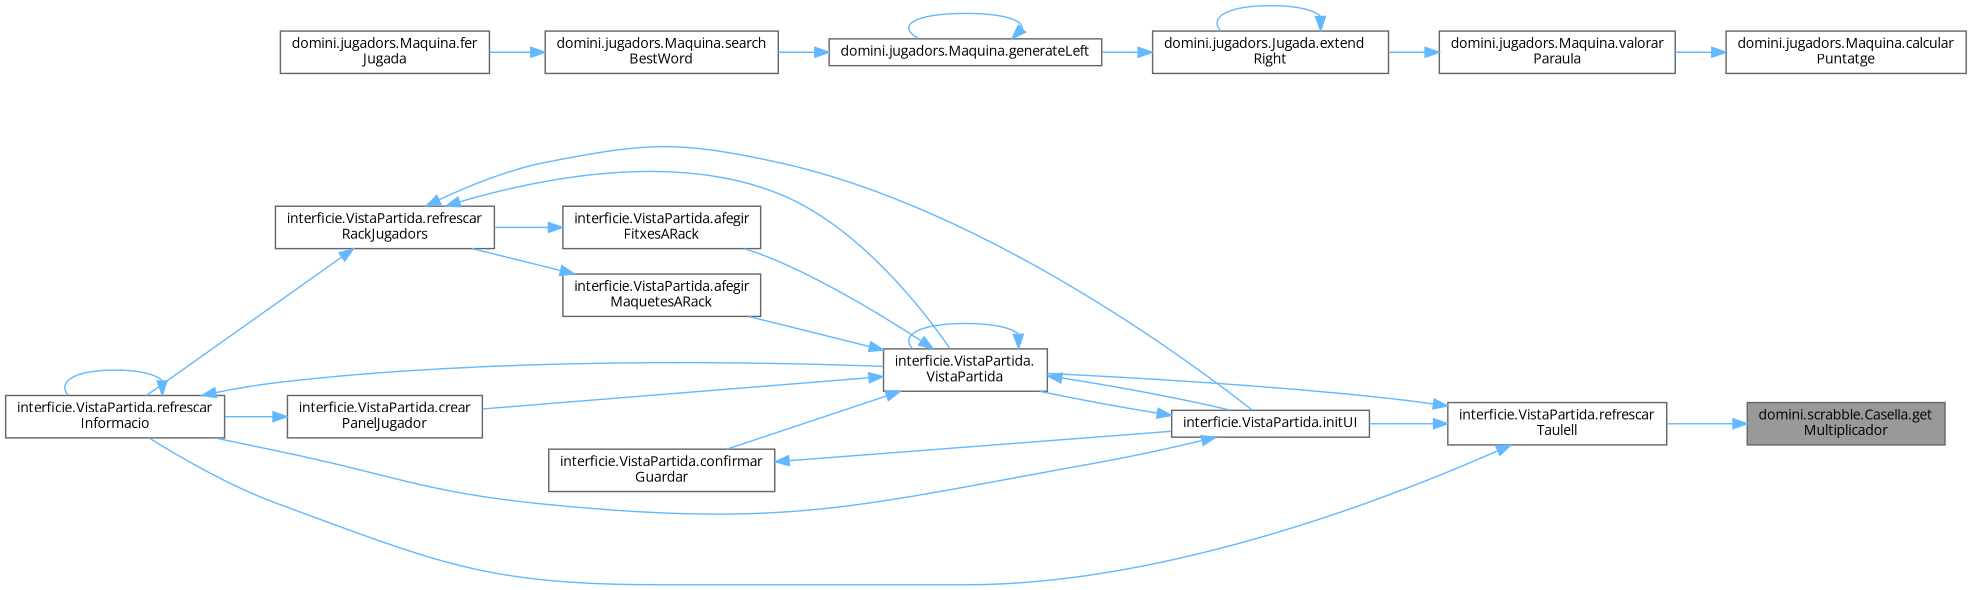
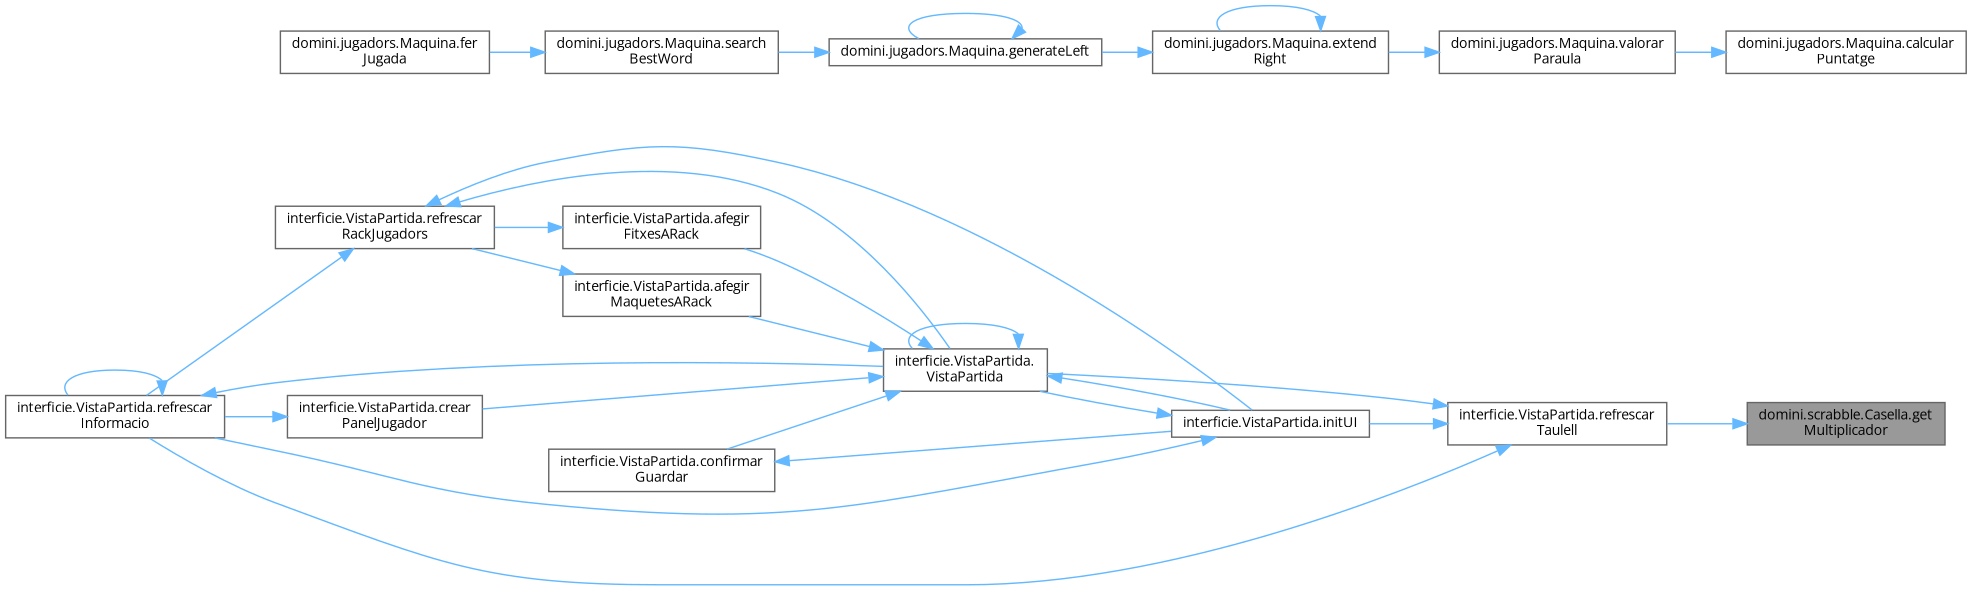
node "domini.jugadors.Jugada.extend Right": label "domini.jugadors.Jugada.extend Right" -> "domini.jugadors.Maquina.extend Right"
